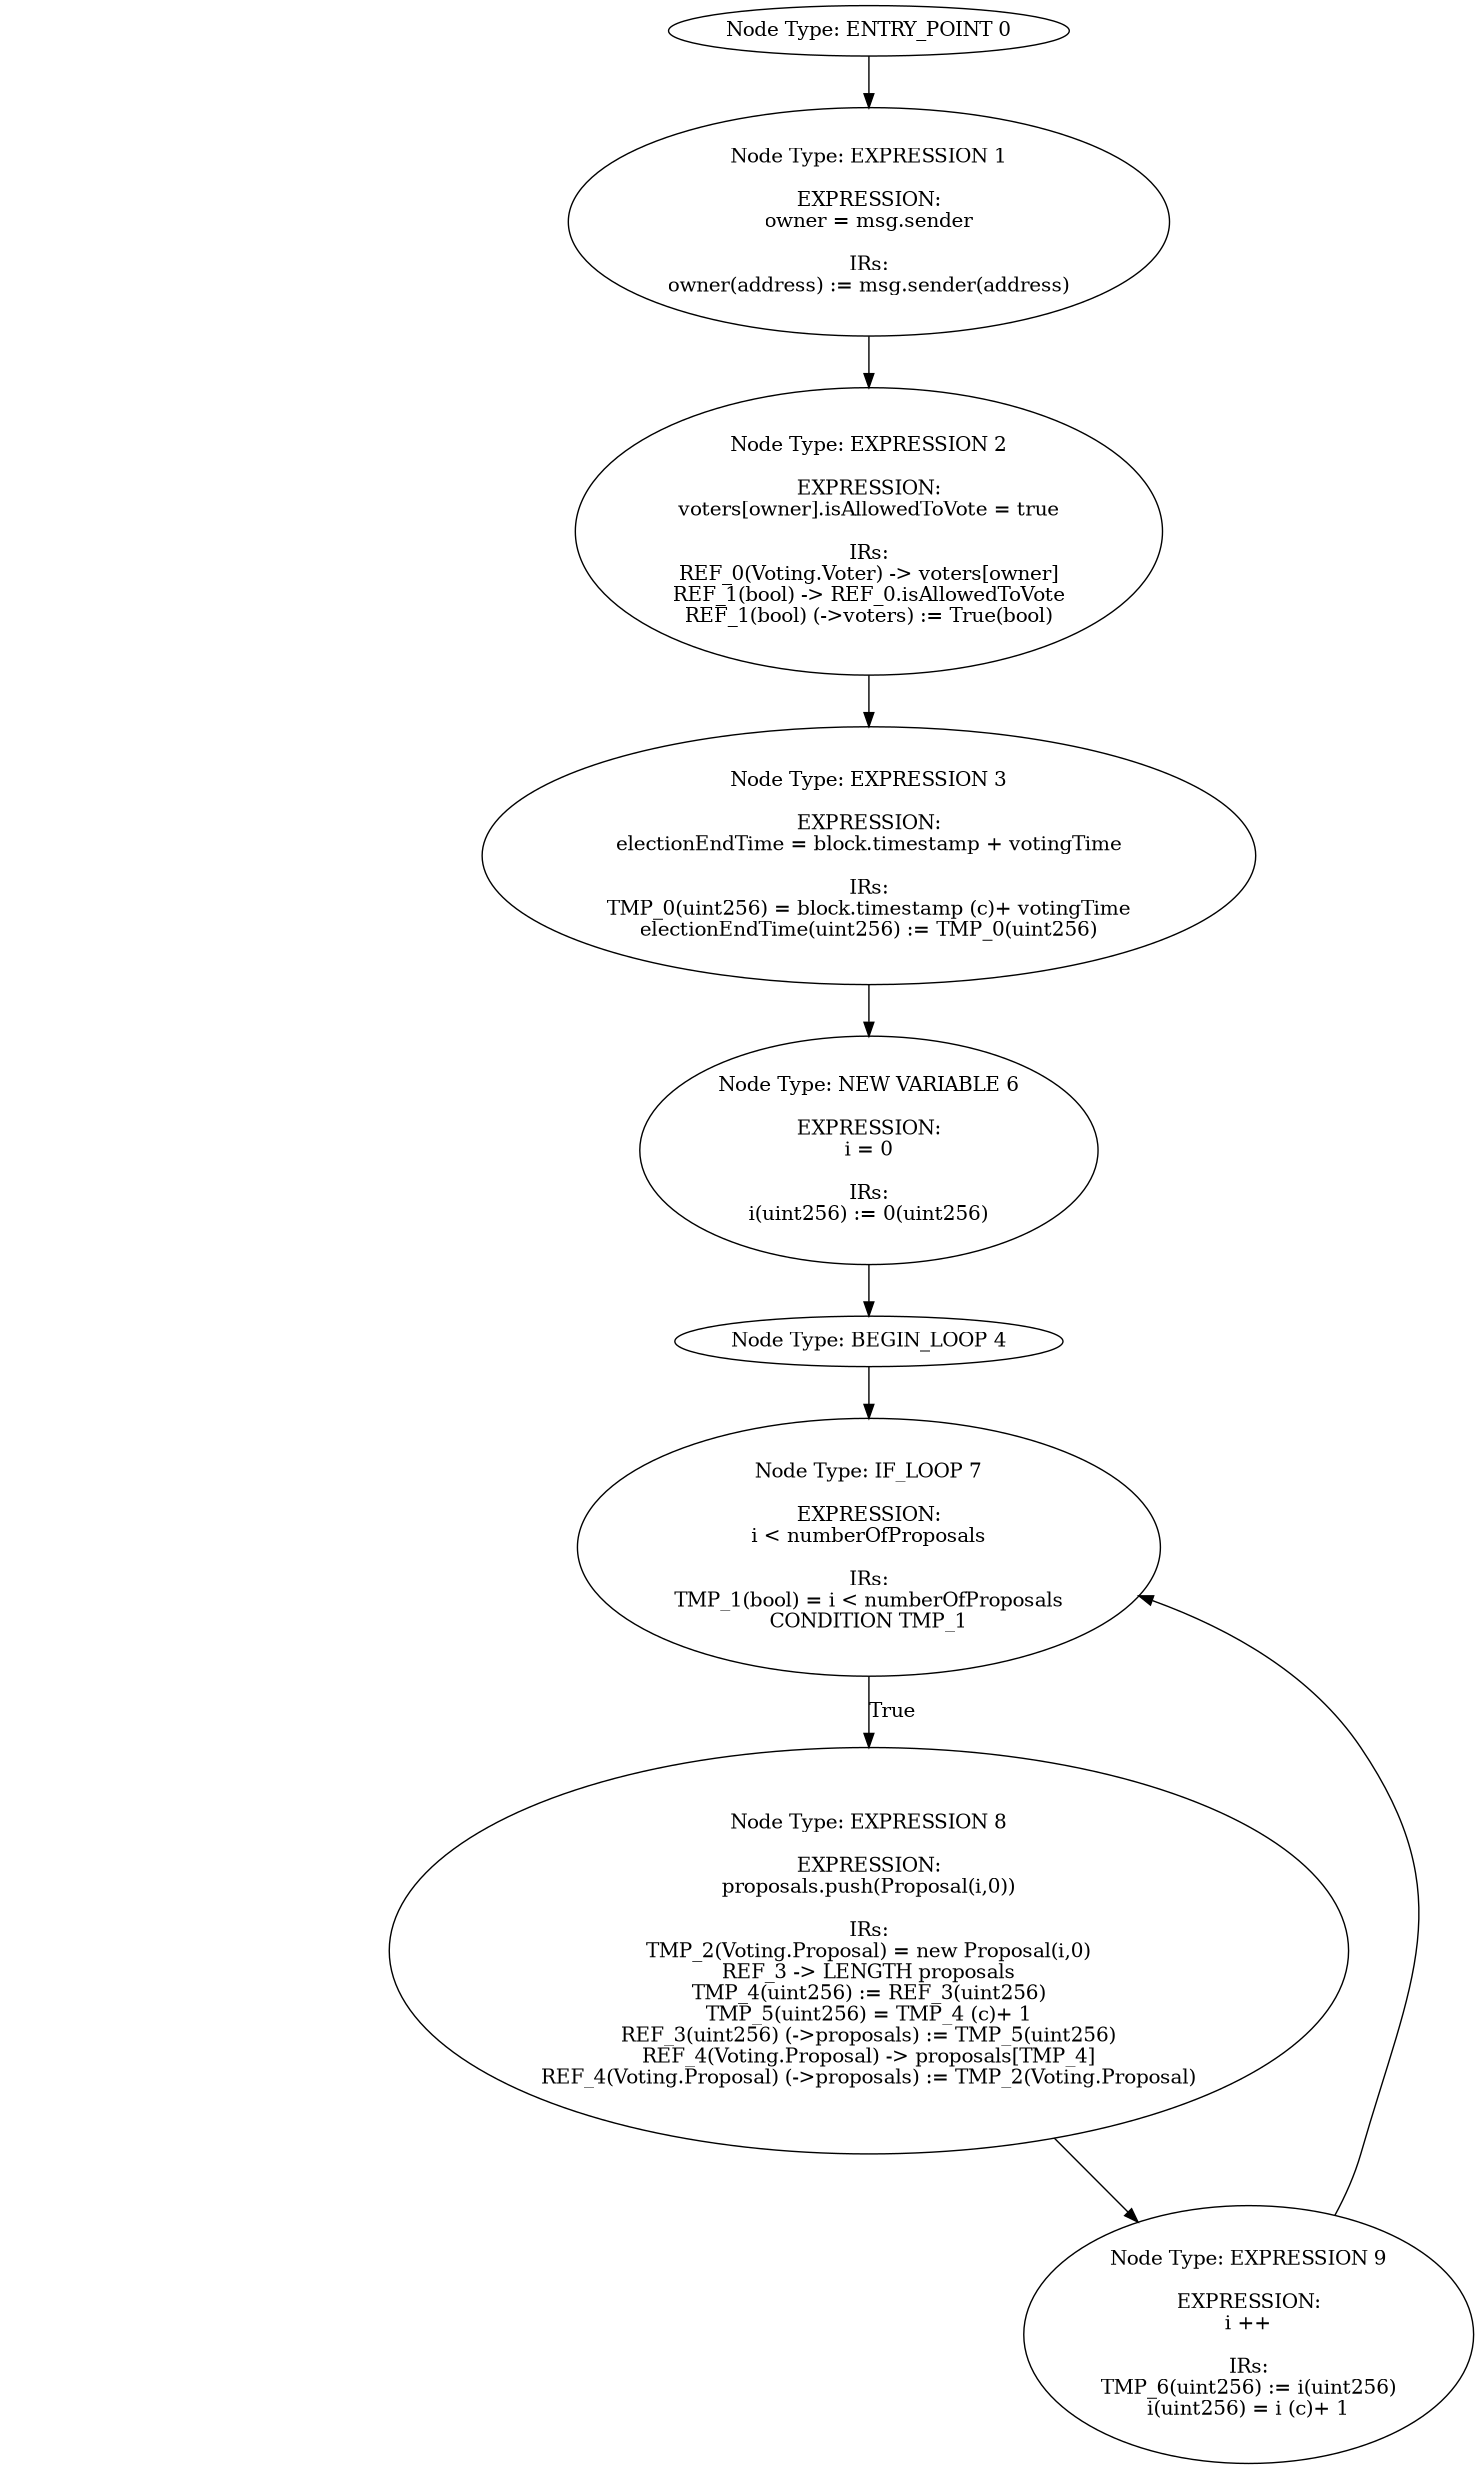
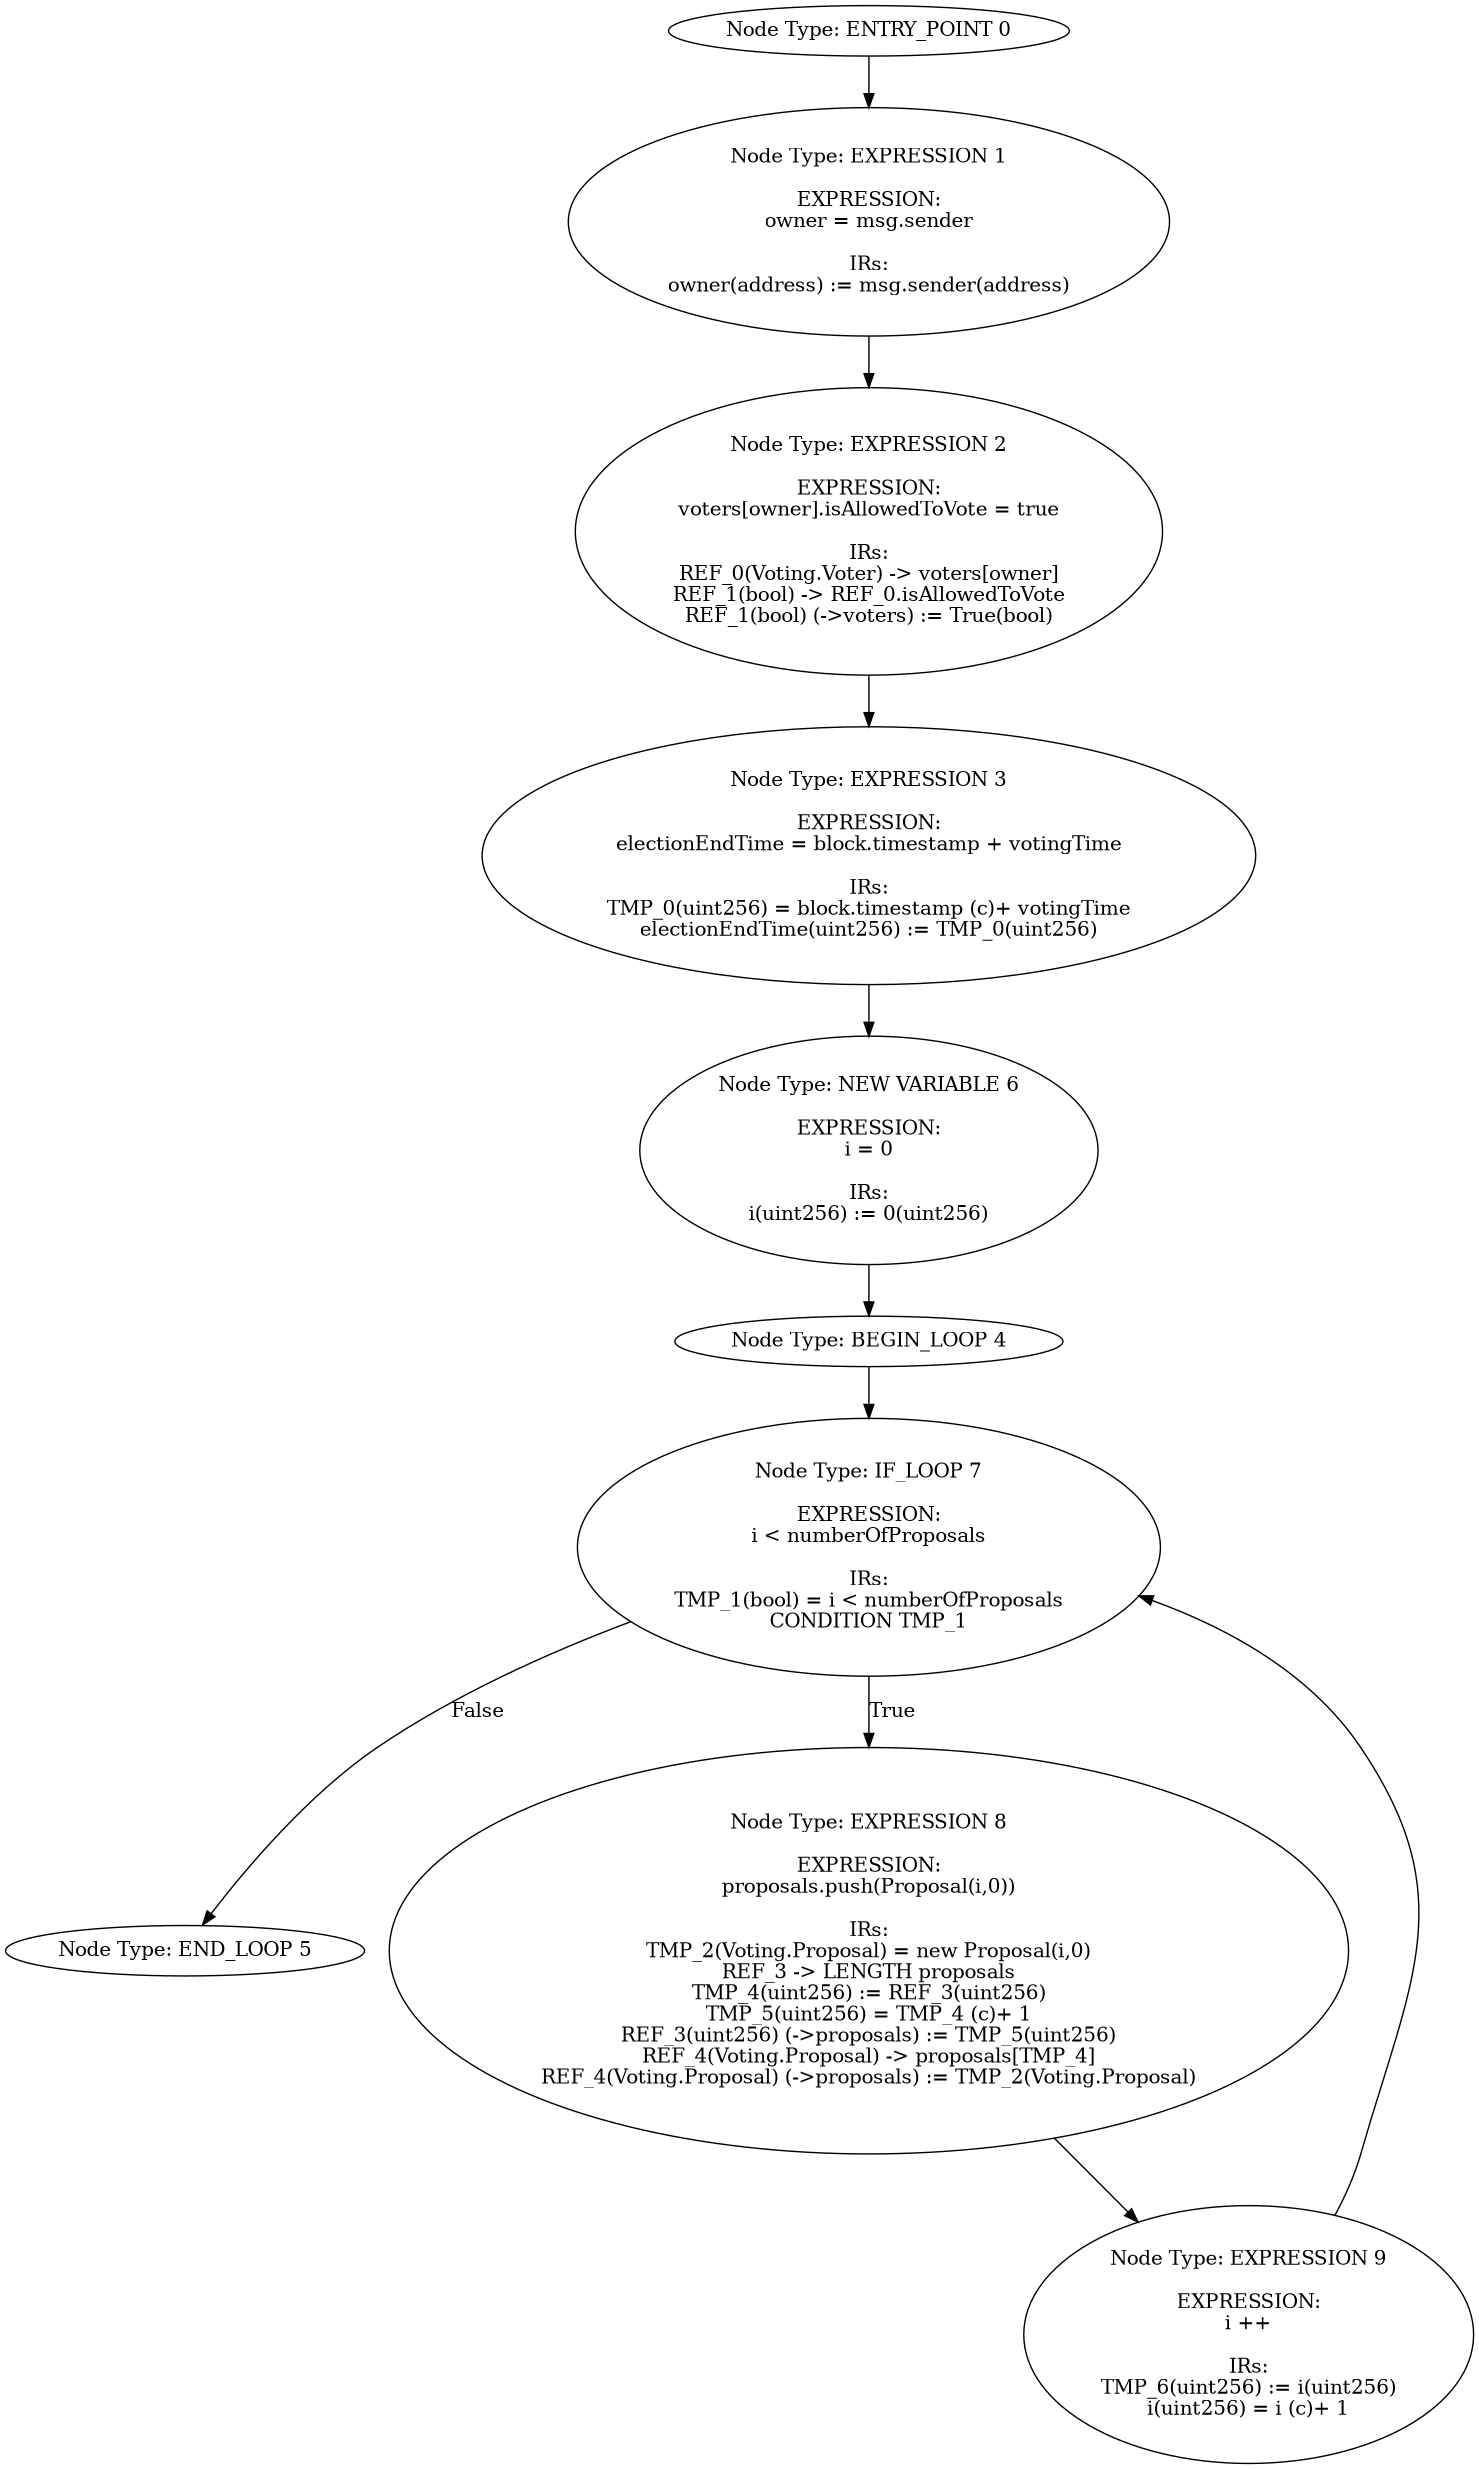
node "Node Type: END_LOOP 5": added
